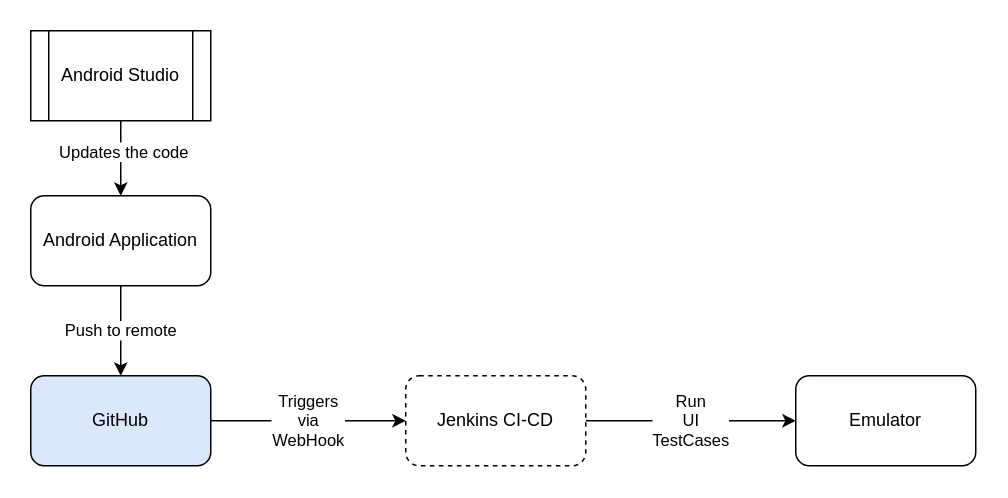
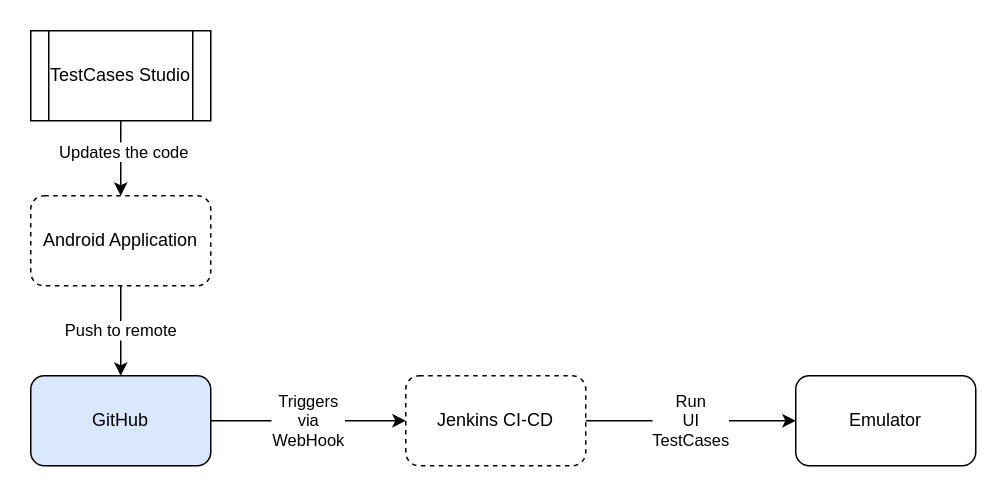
node "Android Studio": label "Android Studio" -> "TestCases Studio"
node "Android Application": style solid -> dashed
